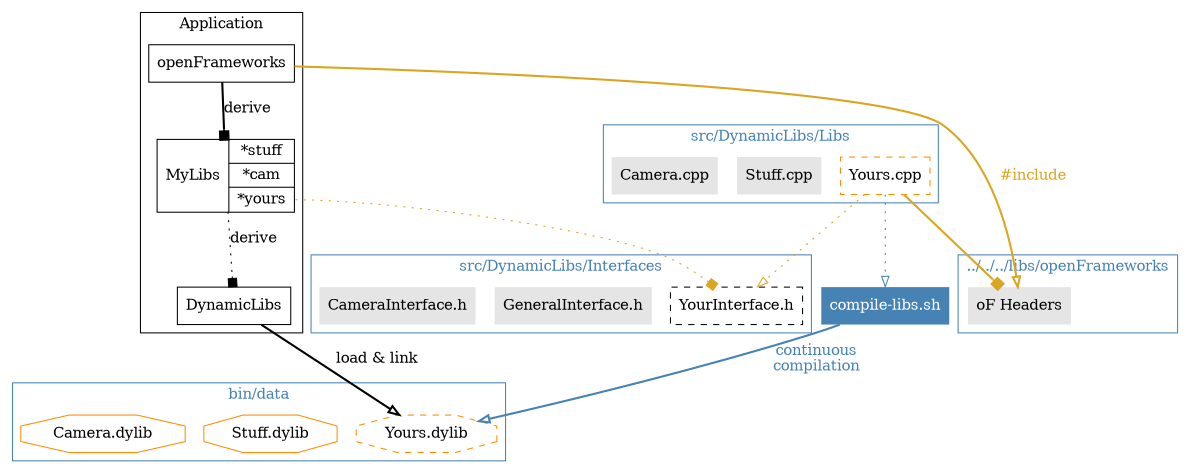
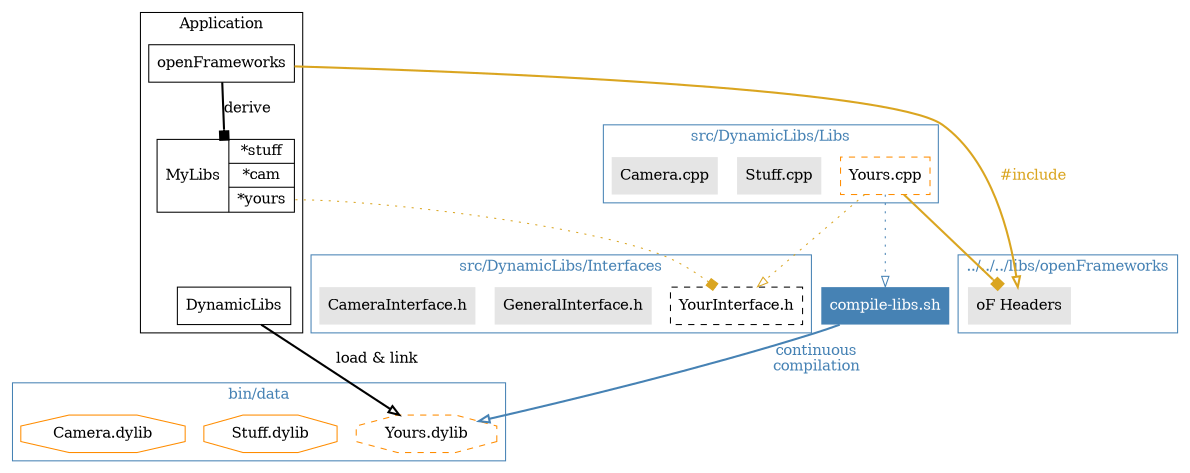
edge "MyLibs" -> "DynamicLibs": removed, label "derive"
